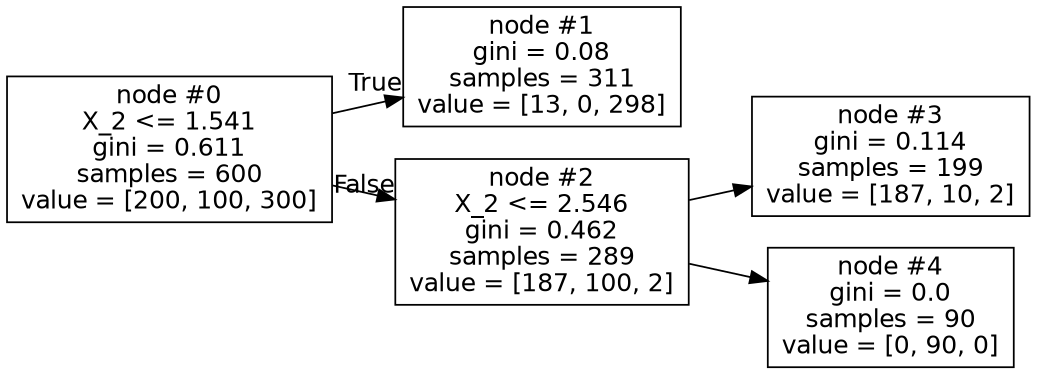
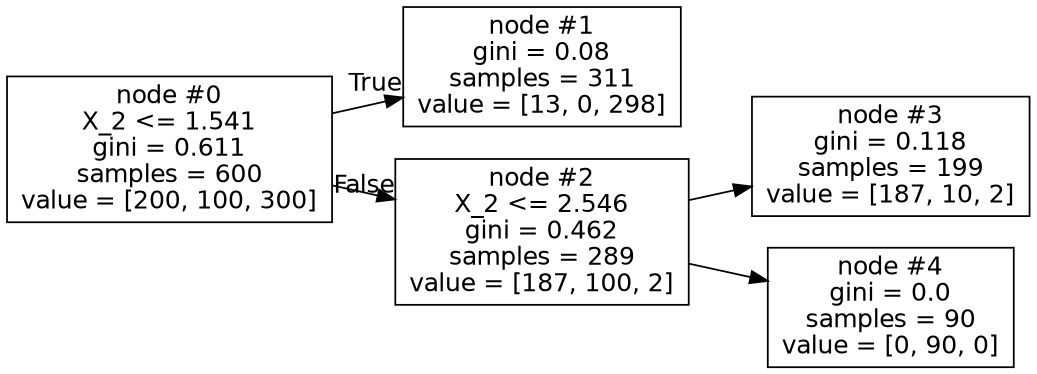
node "node #3 gini = 0.114 samples = 199 value = [187, 10, 2]": label "node #3 gini = 0.114 samples = 199 value = [187, 10, 2]" -> "node #3 gini = 0.118 samples = 199 value = [187, 10, 2]"
